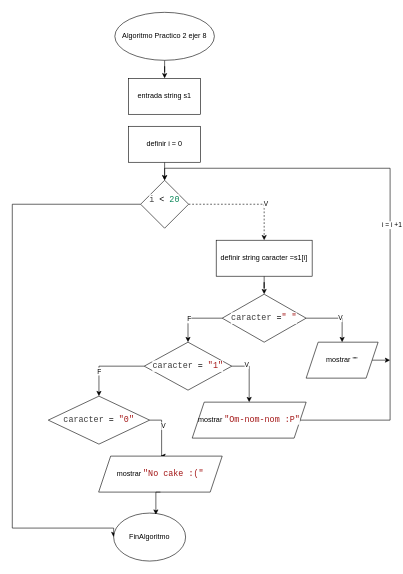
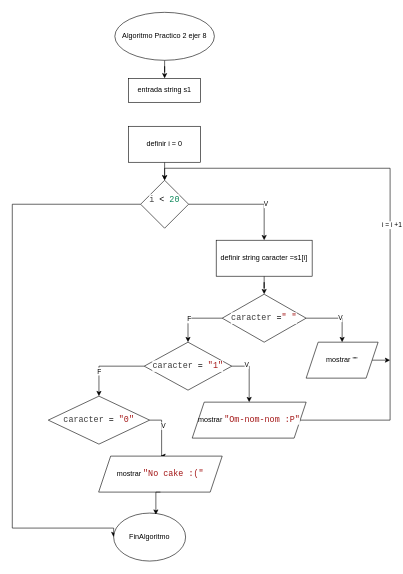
node "entrada string s1": size 72x36 -> 72x24
edge "i < 20" -> "definir string caracter =s1[i]": style dashed -> solid
